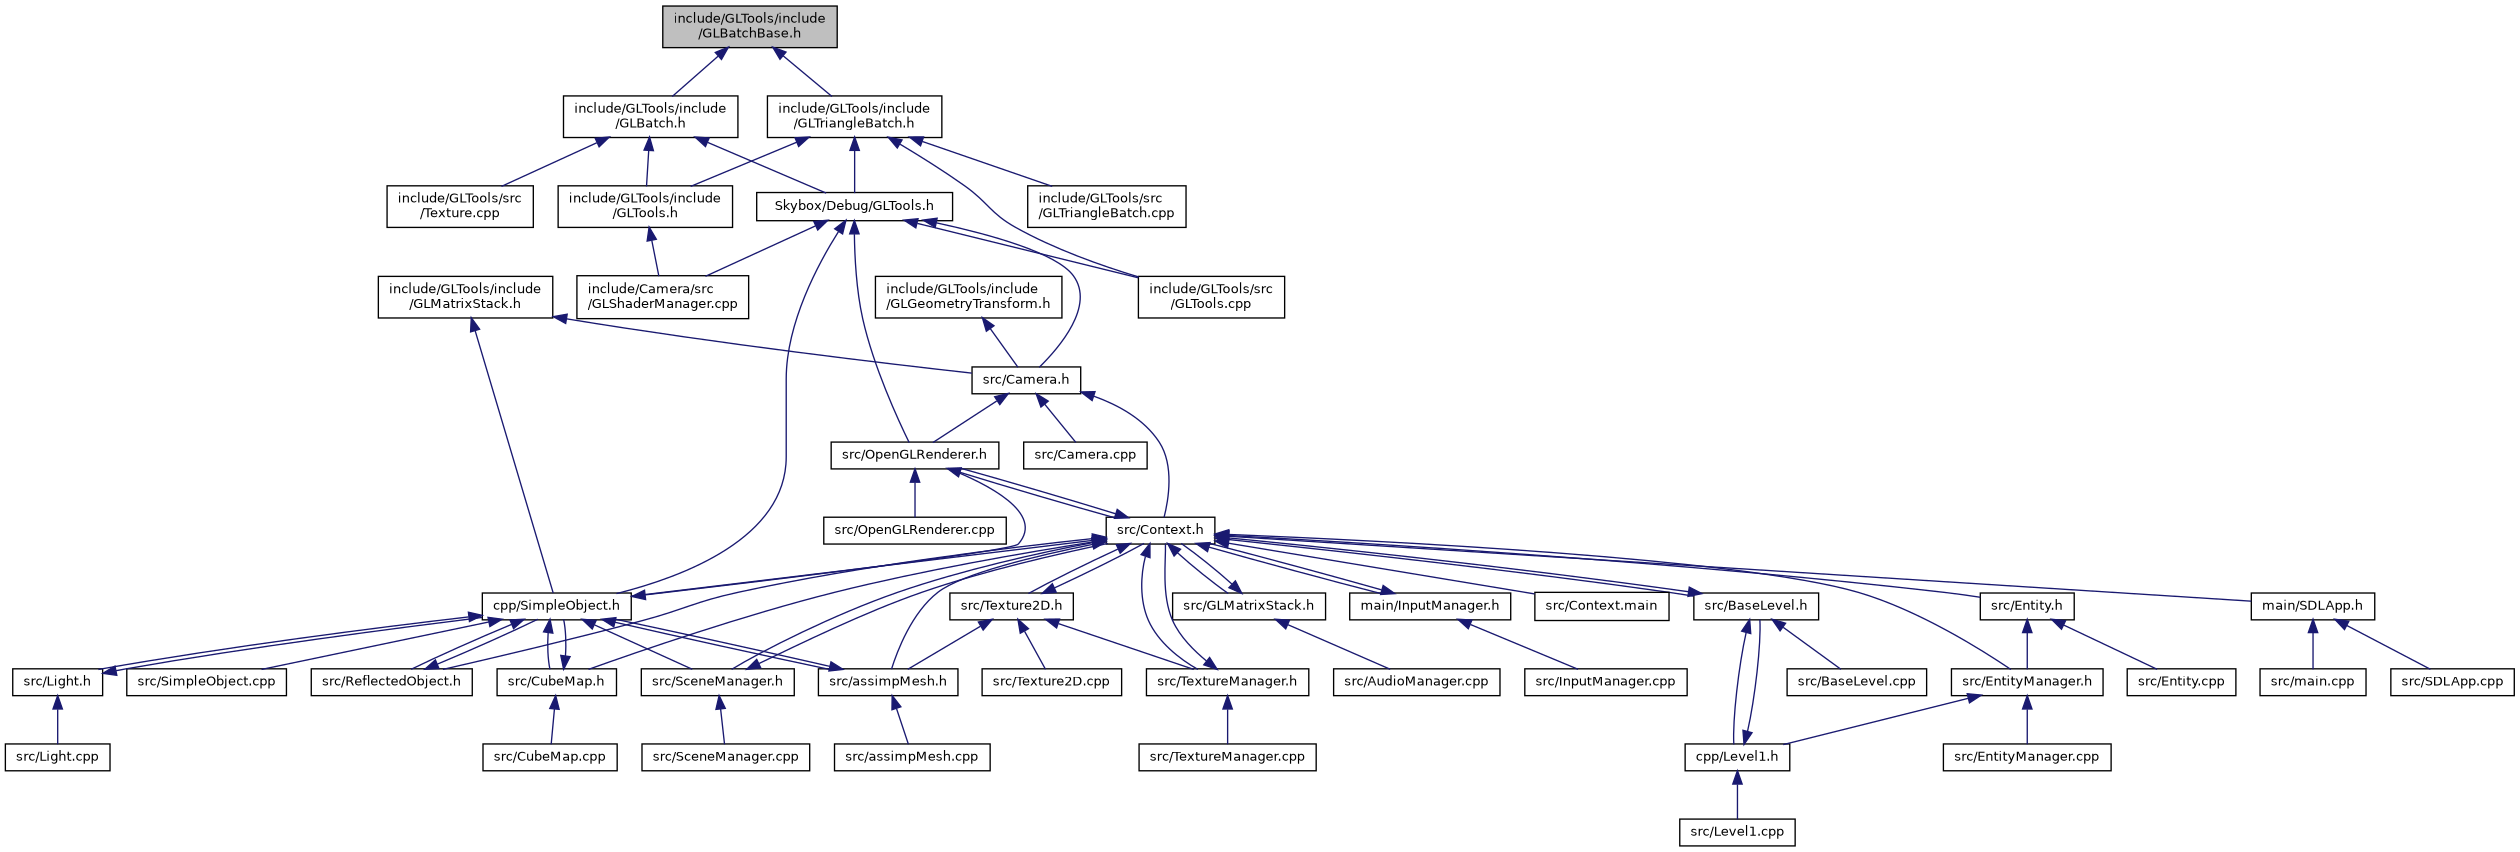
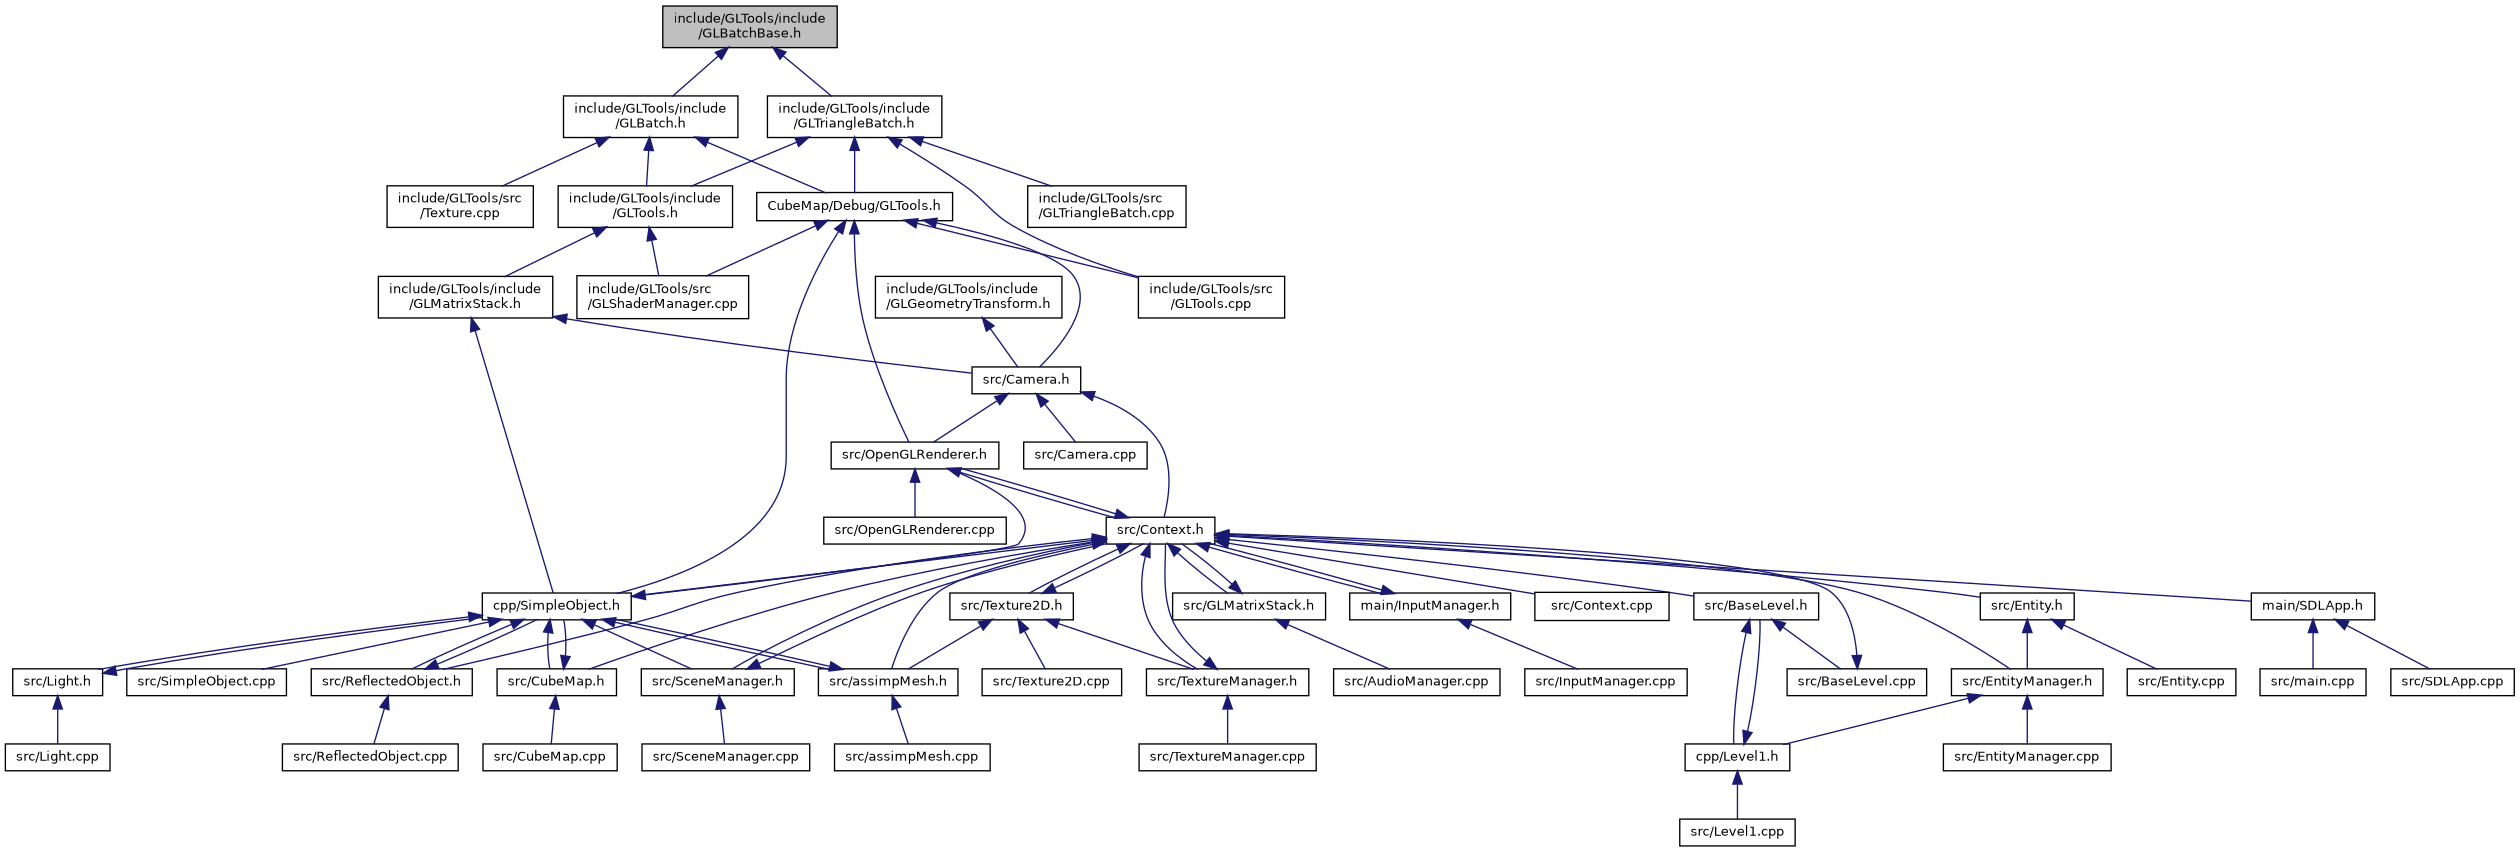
node "Skybox/Debug/GLTools.h": label "Skybox/Debug/GLTools.h" -> "CubeMap/Debug/GLTools.h"
edge "include/GLTools/include /GLMatrixStack.h" -> "include/GLTools/include /GLTools.h": added
node "include/Camera/src /GLShaderManager.cpp": label "include/Camera/src /GLShaderManager.cpp" -> "include/GLTools/src /GLShaderManager.cpp"
edge "src/Context.h" -> "src/BaseLevel.h": now "src/Context.h" -> "src/BaseLevel.cpp"
node "src/Context.main": label "src/Context.main" -> "src/Context.cpp"
node "src/ReflectedObject.cpp": added
